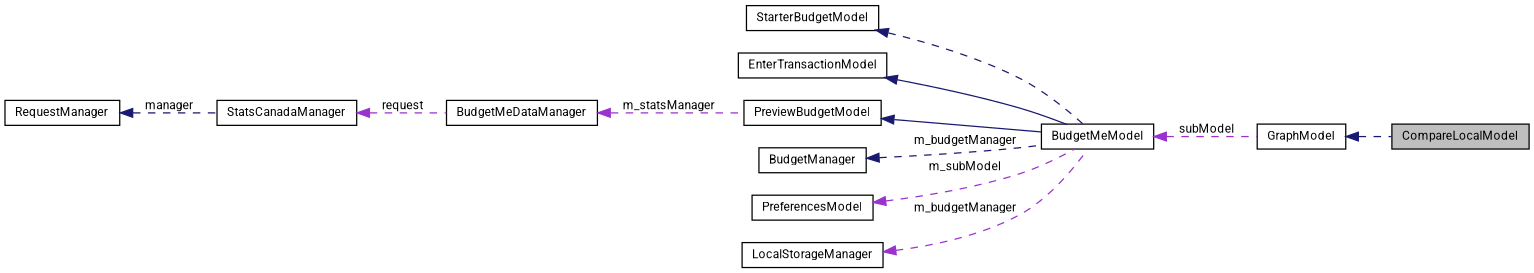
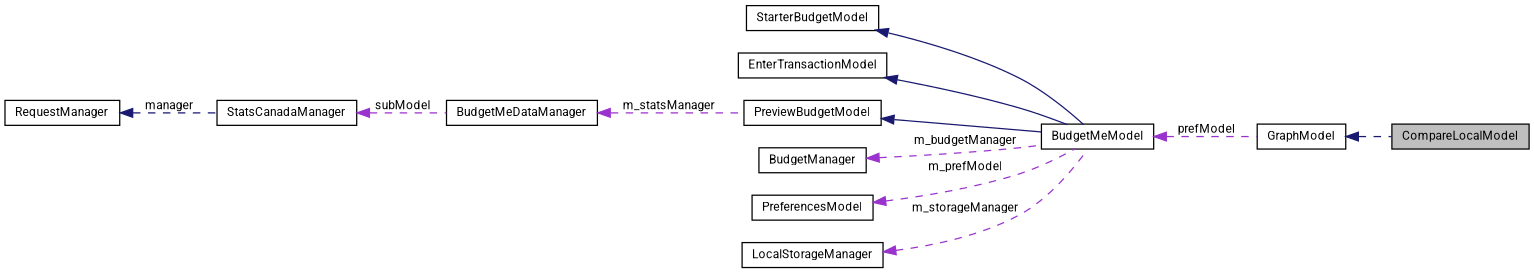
edge "BudgetMeModel" -> "StarterBudgetModel": style dashed -> solid
edge "BudgetMeDataManager" -> "StatsCanadaManager": label " request" -> " subModel"
edge "GraphModel" -> "BudgetMeModel": label " subModel" -> " prefModel"
edge "BudgetMeModel" -> "BudgetManager": color midnightblue -> darkorchid3
edge "BudgetMeModel" -> "PreferencesModel": label " m_subModel" -> " m_prefModel"
edge "BudgetMeModel" -> "LocalStorageManager": label " m_budgetManager" -> " m_storageManager"
